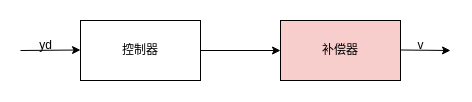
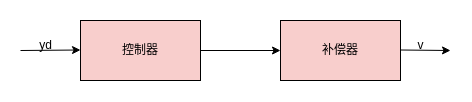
node "控制器": fillcolor #ffffff -> #f8cecc
